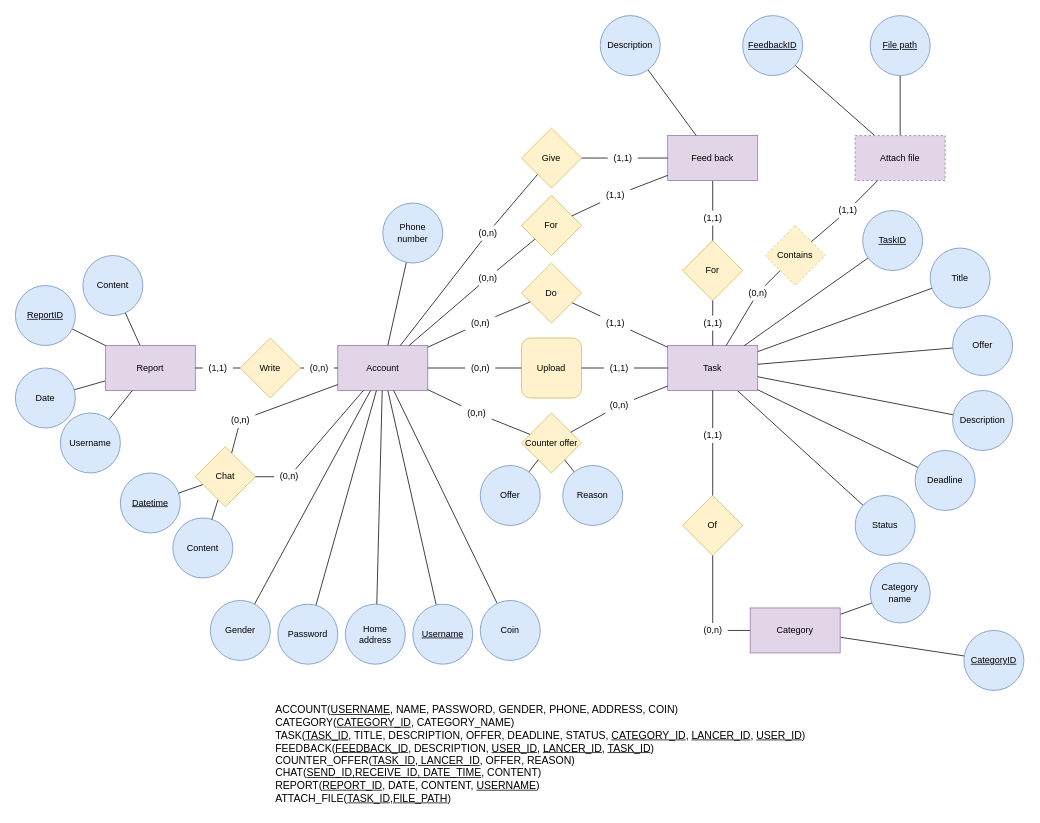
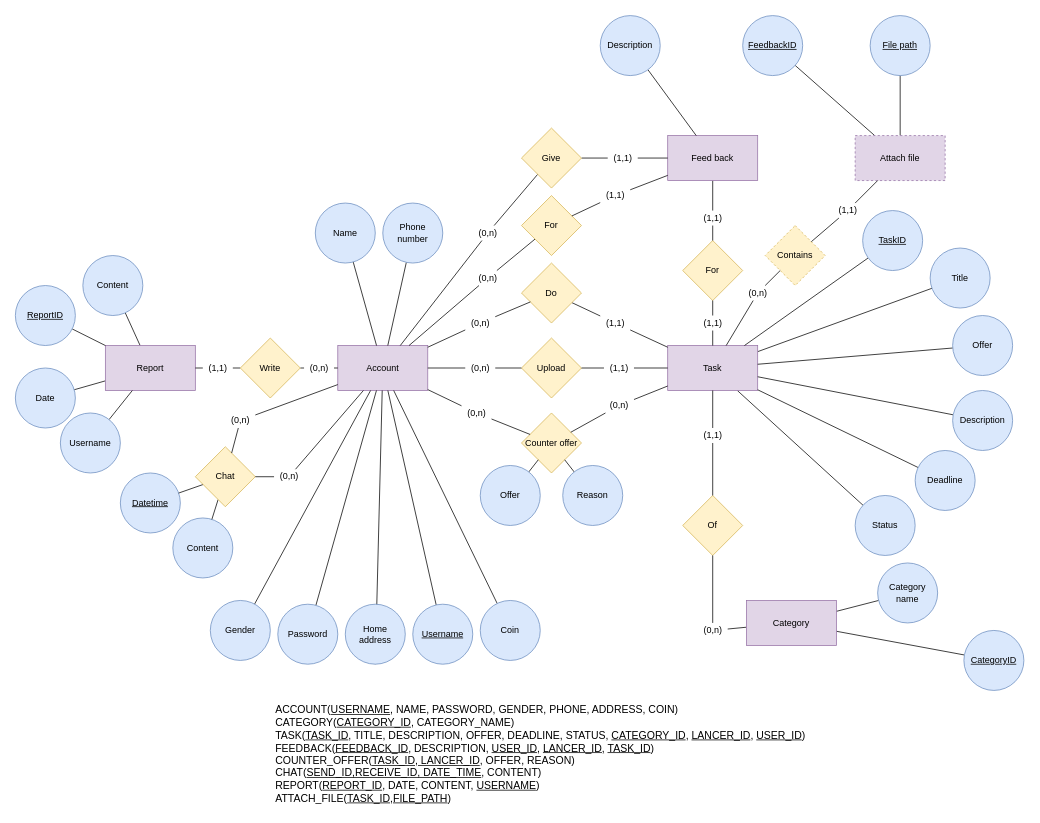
node "Name": added
edge "Name" -- "Account": added
node "Upload": shape rounded rectangle -> diamond
node "Category name": moved (900, 593) -> (908, 593)
node "Category": moved (795, 630) -> (792, 623)
